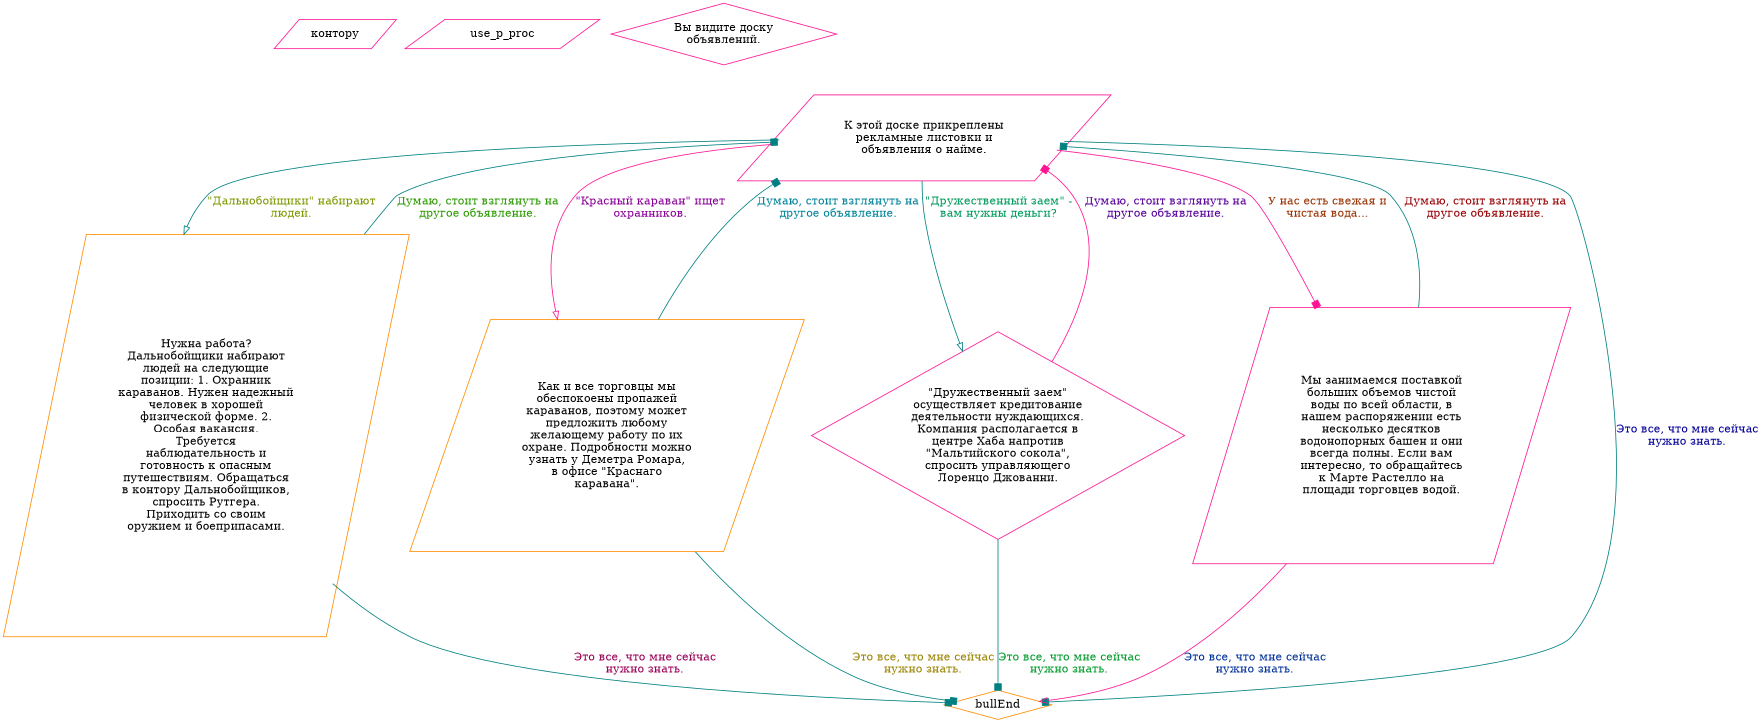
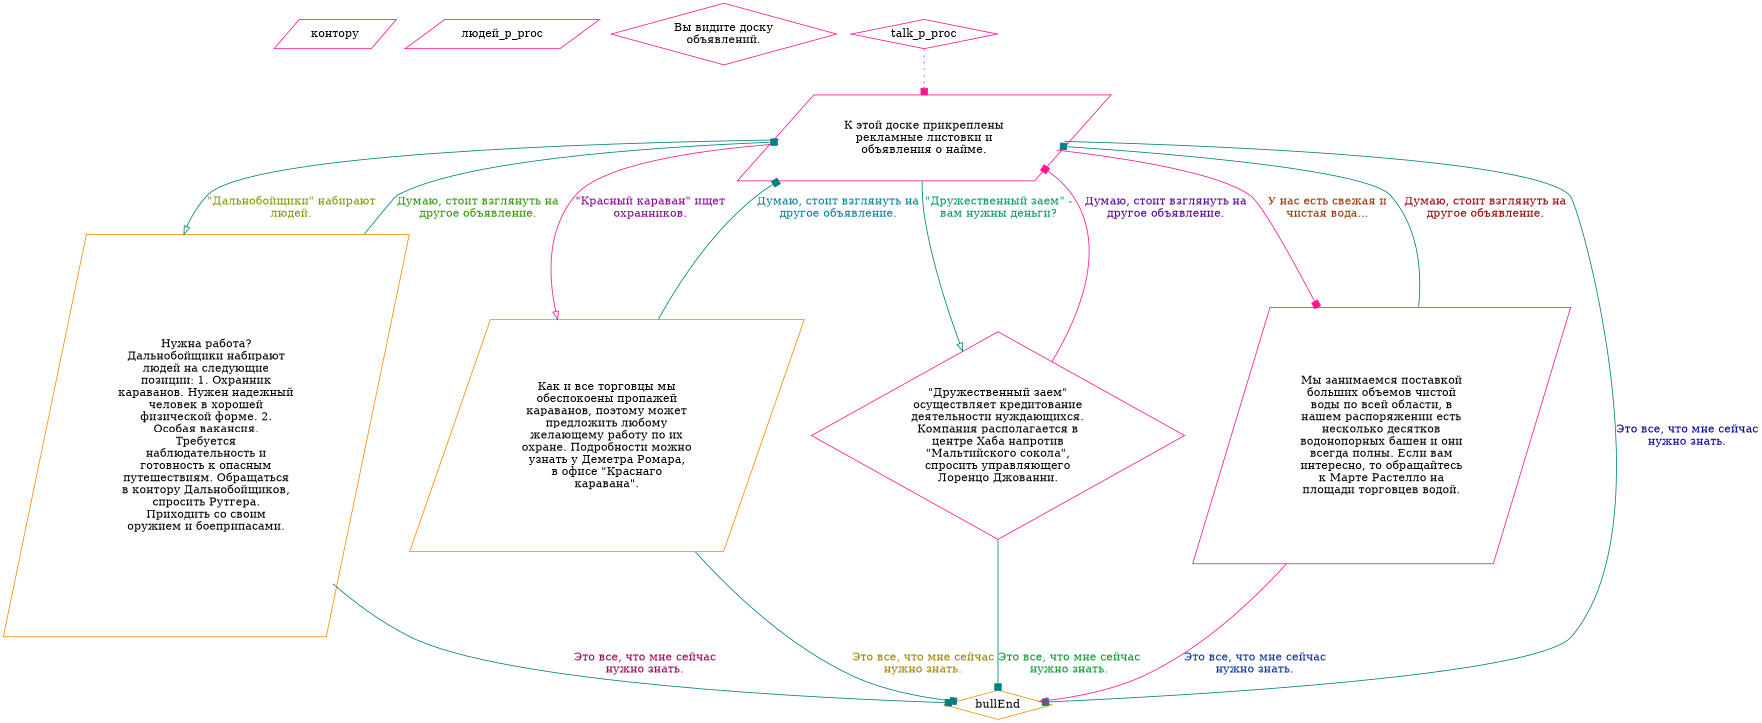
node "use_p_proc": label "use_p_proc" -> "людей_p_proc"
node "talk_p_proc": added
